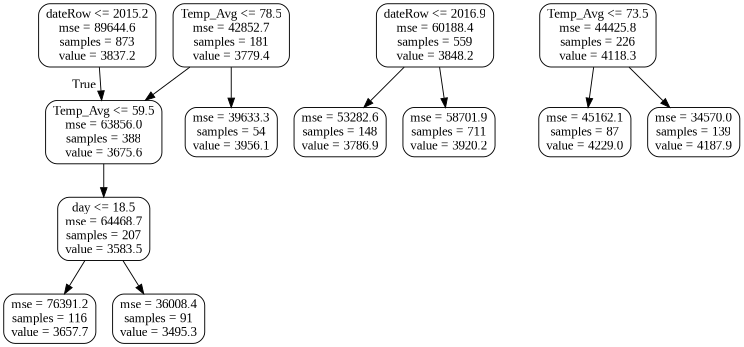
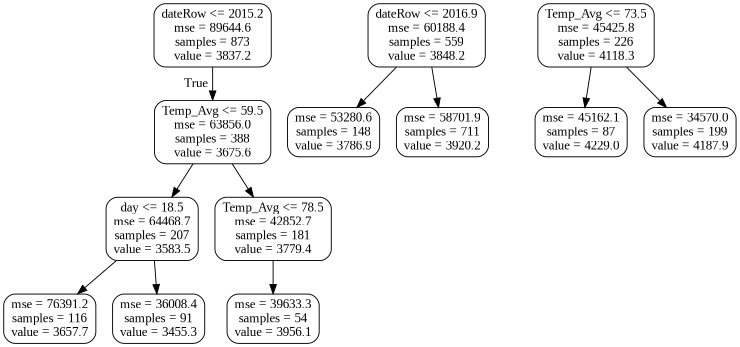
node "Temp_Avg <= 73.5 mse = 44425.8 samples = 226 value = 4118.3": label "Temp_Avg <= 73.5 mse = 44425.8 samples = 226 value = 4118.3" -> "Temp_Avg <= 73.5 mse = 45425.8 samples = 226 value = 4118.3"
edge "Temp_Avg <= 78.5 mse = 42852.7 samples = 181 value = 3779.4" -> "Temp_Avg <= 59.5 mse = 63856.0 samples = 388 value = 3675.6": reversed
node "mse = 53282.6 samples = 148 value = 3786.9": label "mse = 53282.6 samples = 148 value = 3786.9" -> "mse = 53280.6 samples = 148 value = 3786.9"
node "mse = 34570.0 samples = 139 value = 4187.9": label "mse = 34570.0 samples = 139 value = 4187.9" -> "mse = 34570.0 samples = 199 value = 4187.9"
node "mse = 36008.4 samples = 91 value = 3495.3": label "mse = 36008.4 samples = 91 value = 3495.3" -> "mse = 36008.4 samples = 91 value = 3455.3"
